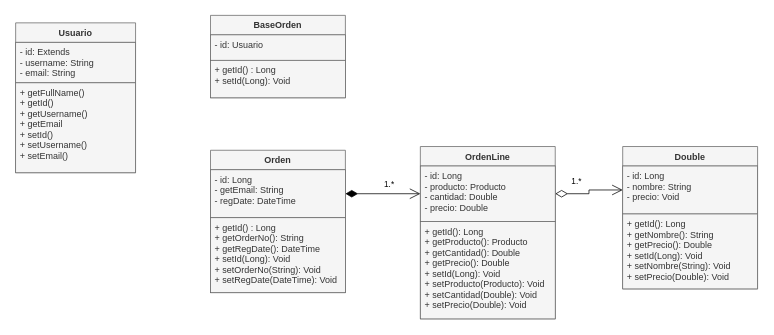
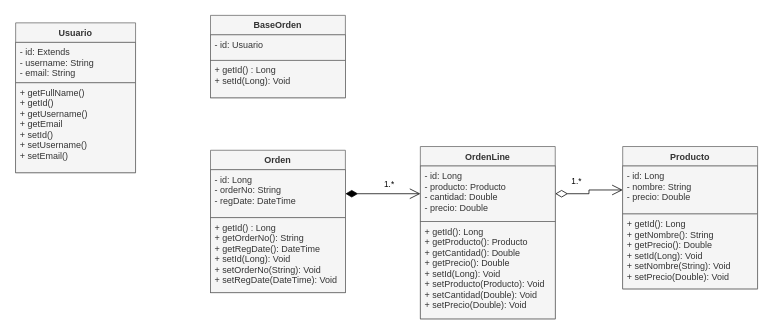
node "Double": label "Double" -> "Producto"
node "- id: Long - nombre: String - precio: Void": label "- id: Long - nombre: String - precio: Void" -> "- id: Long - nombre: String - precio: Double"
node "- id: Long - getEmail: String - regDate: DateTime": label "- id: Long - getEmail: String - regDate: DateTime" -> "- id: Long - orderNo: String - regDate: DateTime"
